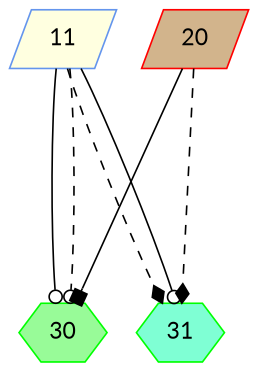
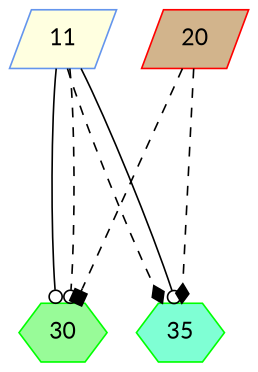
edge "20" -> "30": style solid -> dashed
node "31": label "31" -> "35"
